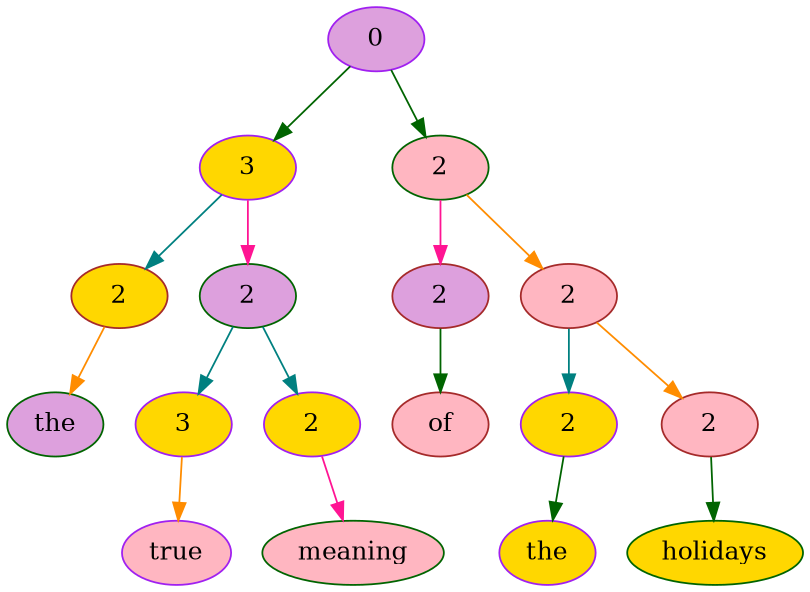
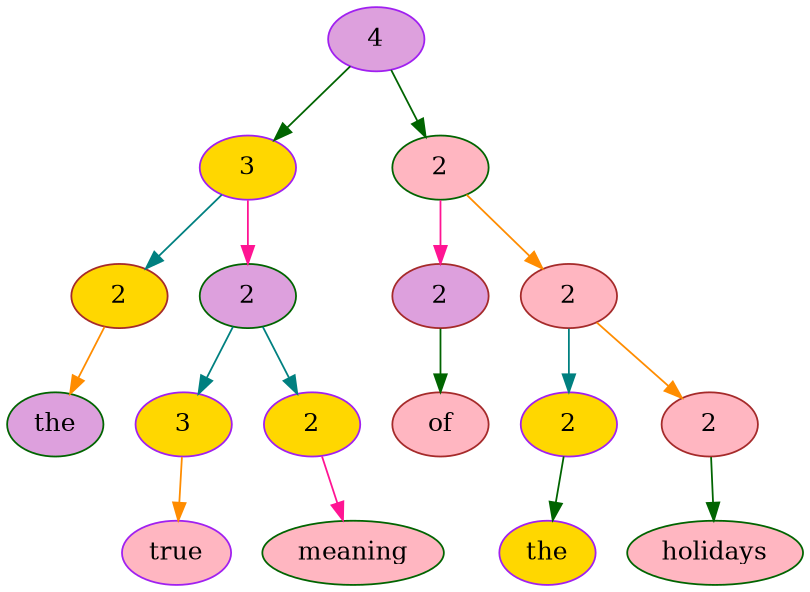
node "0": label "0" -> "4"
node "holidays": fillcolor gold -> lightpink
